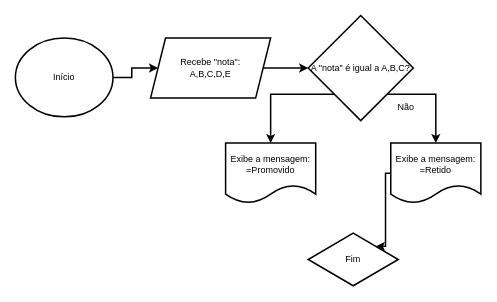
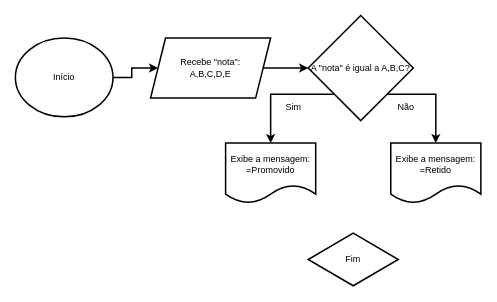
node "Sim": added
edge "Exibe a mensagem: =Retido" -> "Fim": removed
